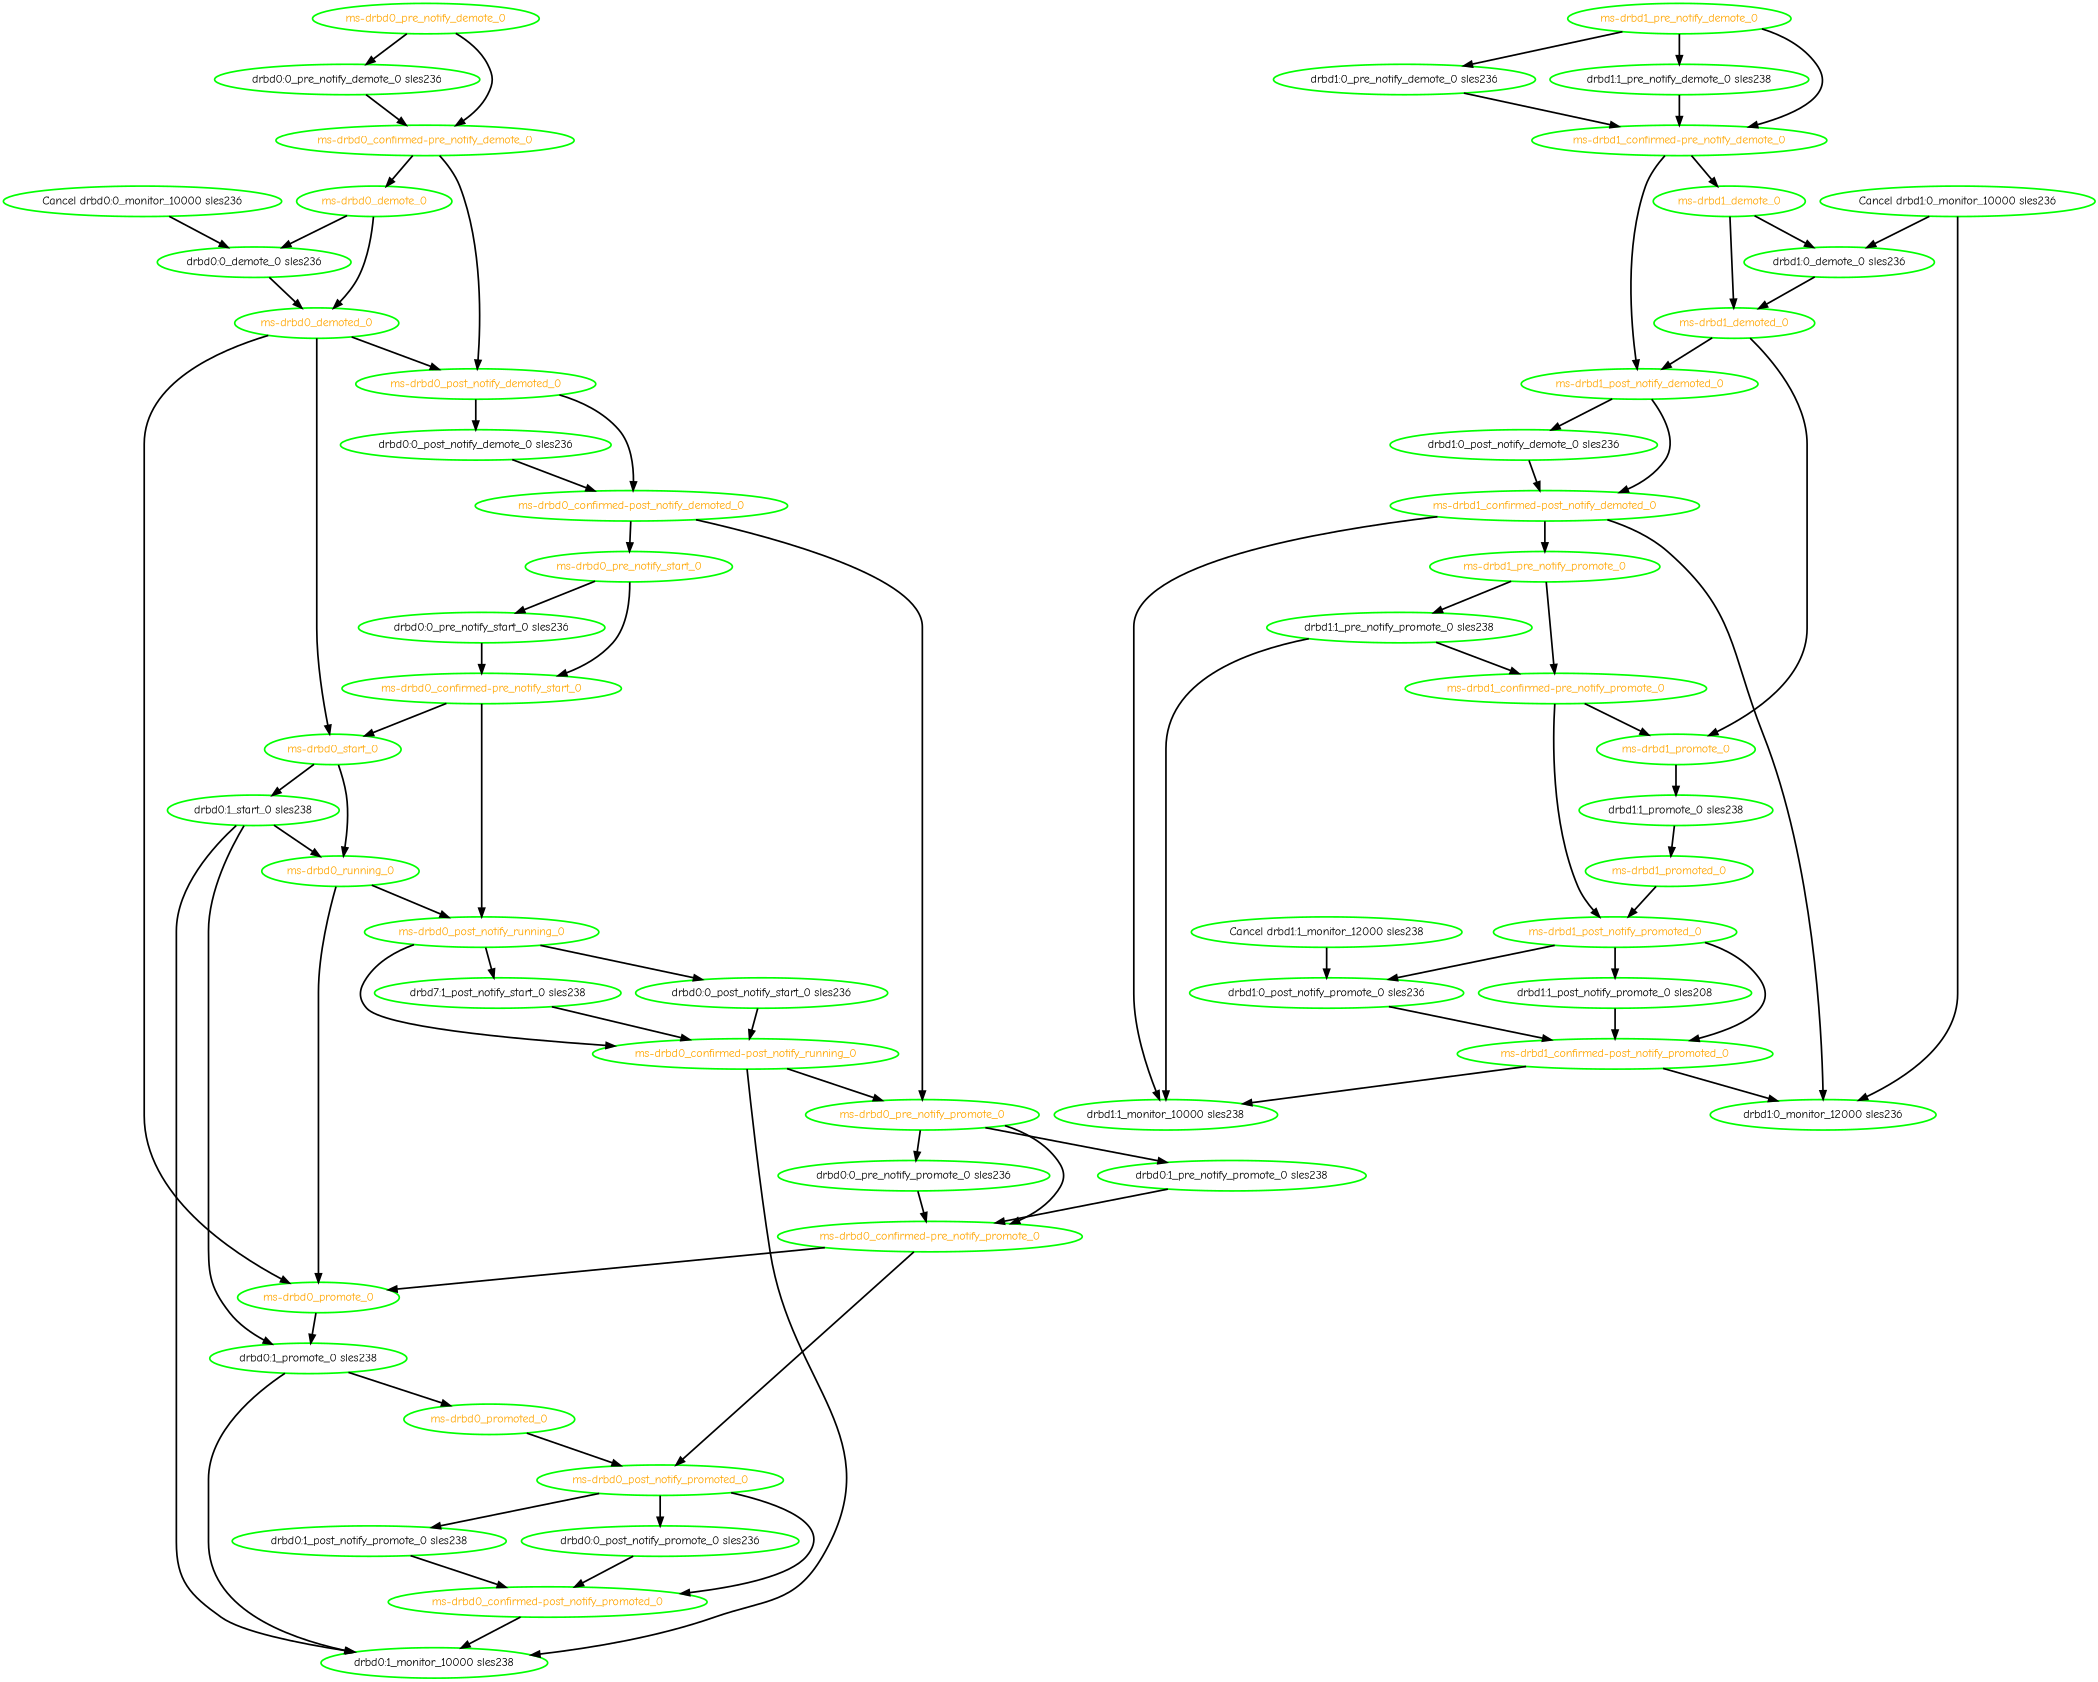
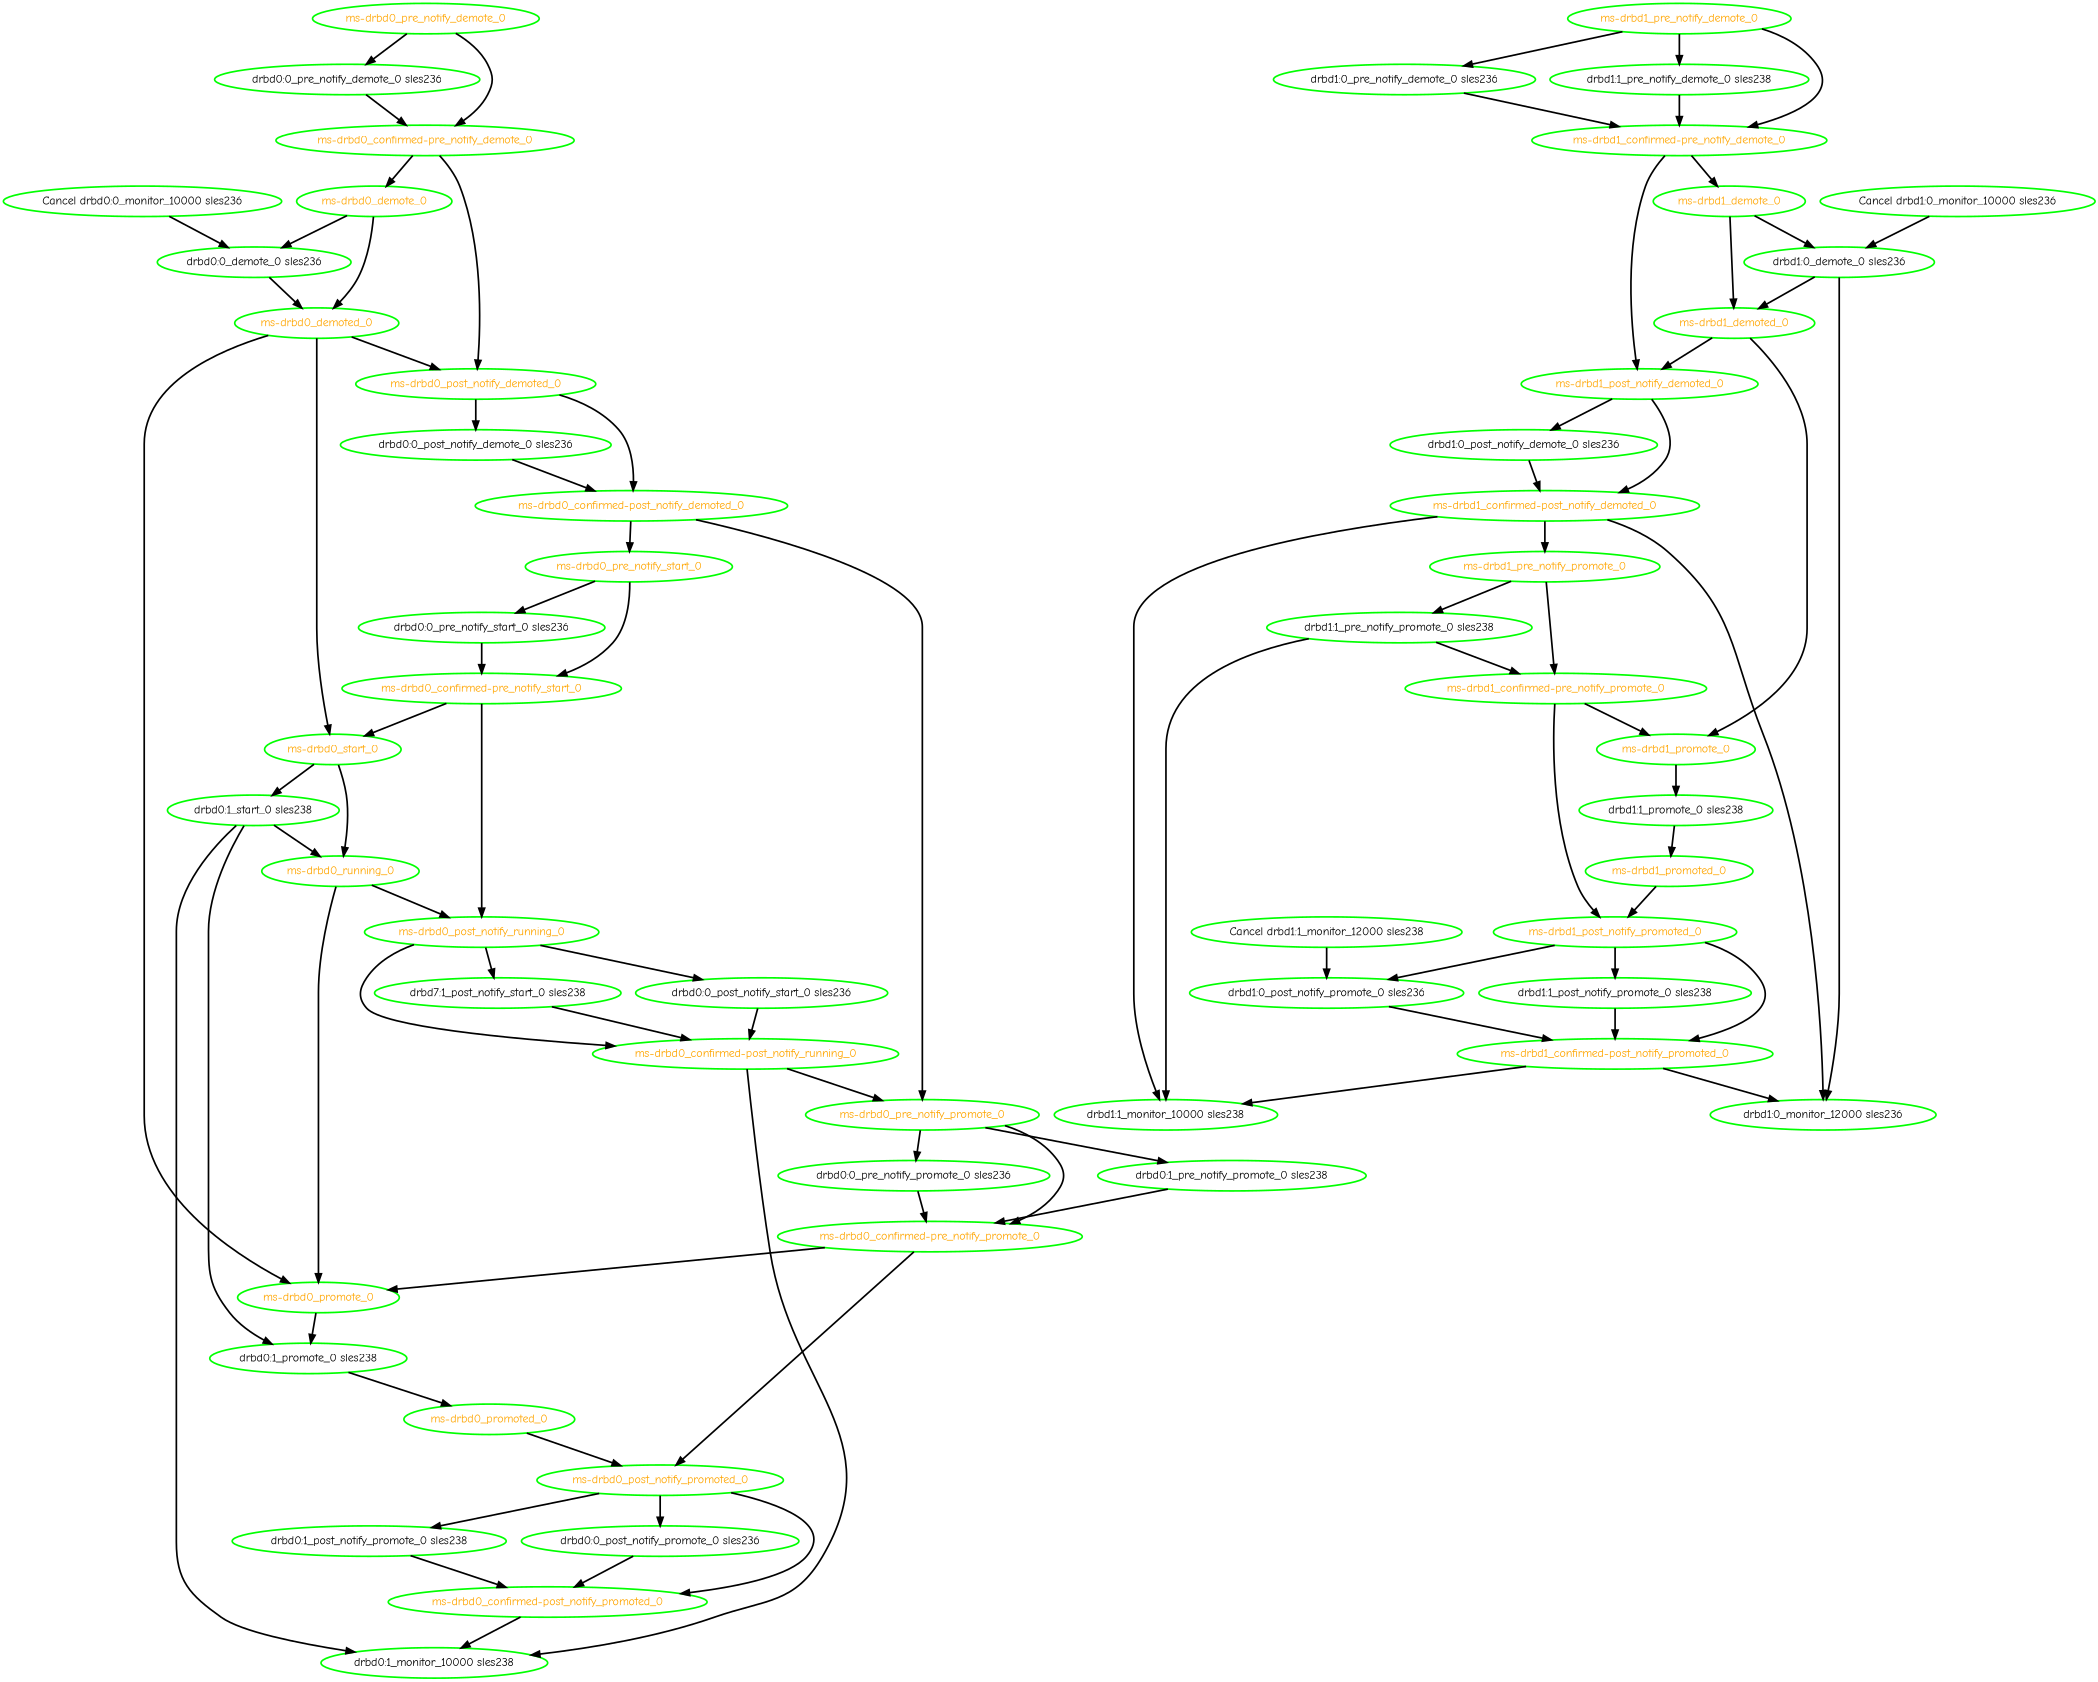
edge "Cancel drbd1:0_monitor_10000 sles236" -> "drbd1:0_monitor_12000 sles236": now "drbd1:0_demote_0 sles236" -> "drbd1:0_monitor_12000 sles236"
node "drbd1:1_post_notify_promote_0 sles208": label "drbd1:1_post_notify_promote_0 sles208" -> "drbd1:1_post_notify_promote_0 sles238"
edge "drbd0:1_promote_0 sles238" -> "drbd0:1_monitor_10000 sles238": removed
